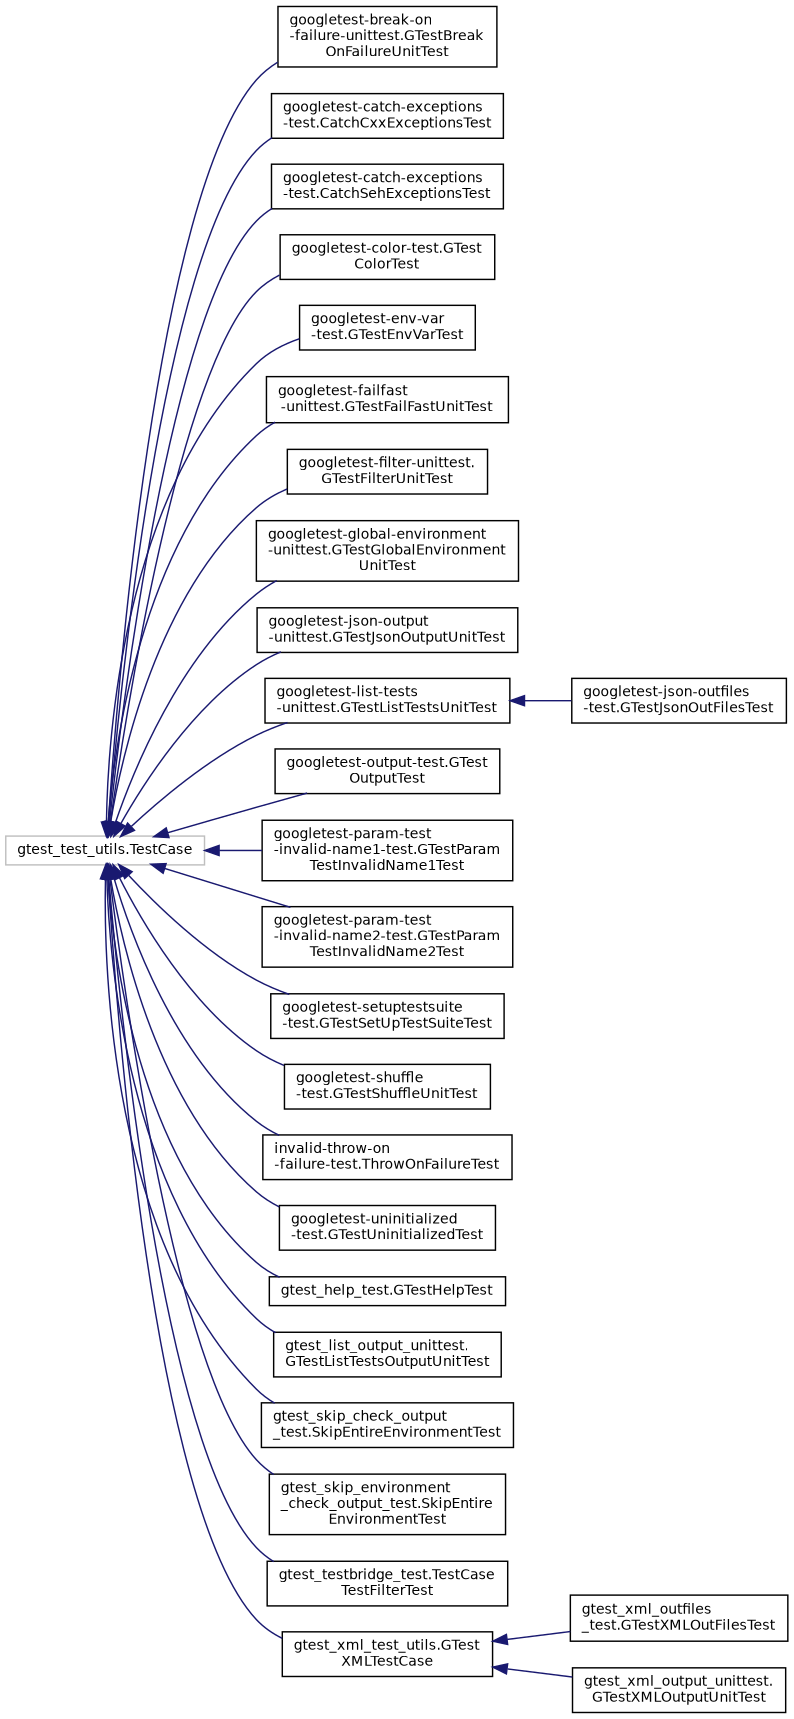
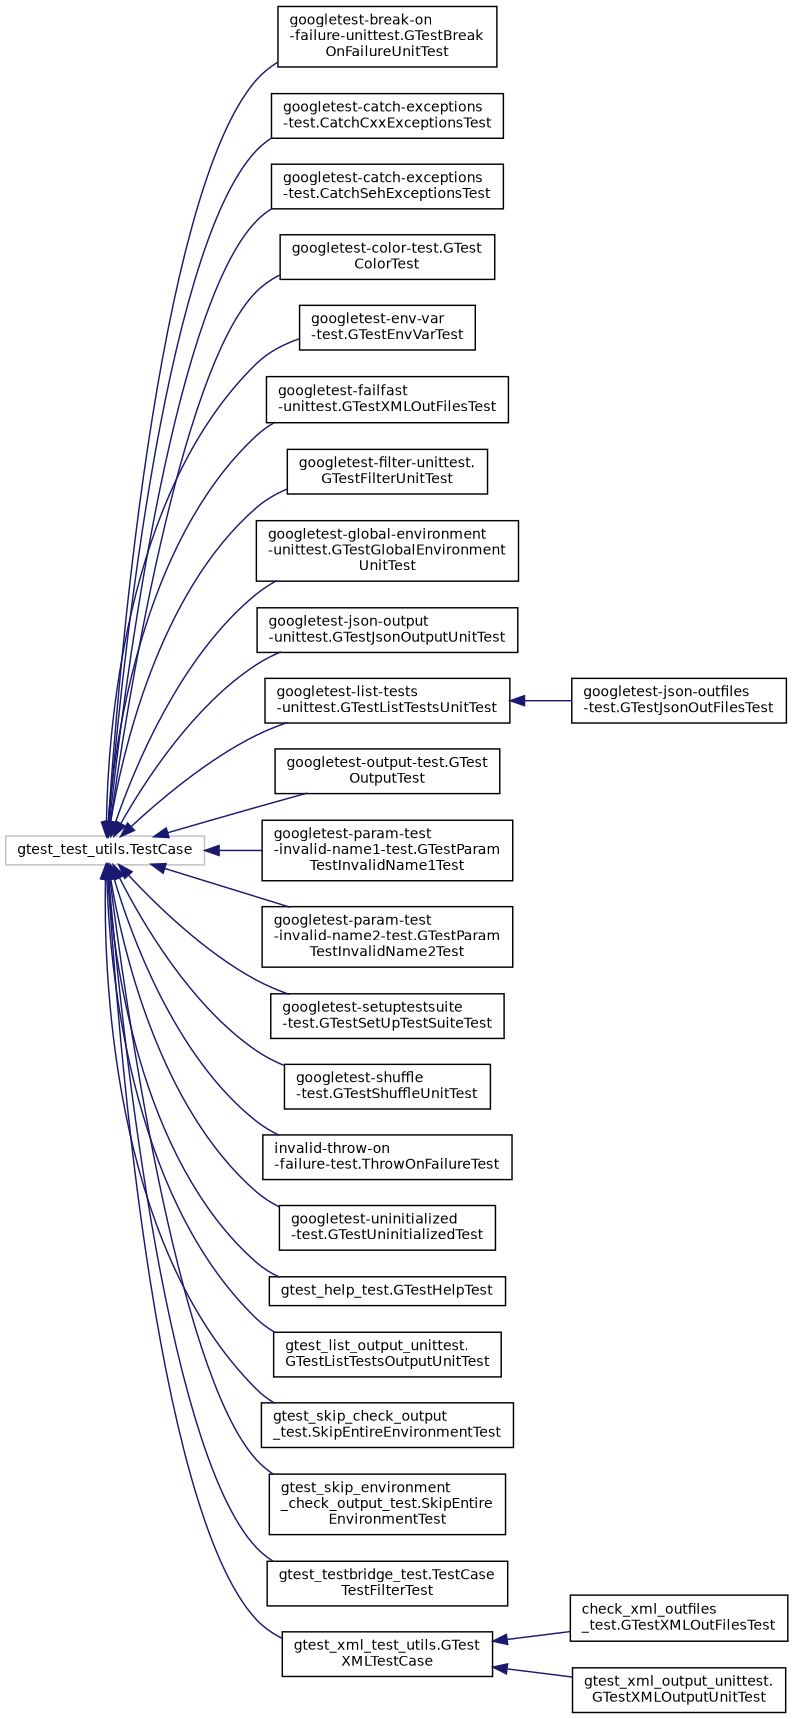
node "googletest-failfast -unittest.GTestFailFastUnitTest": label "googletest-failfast -unittest.GTestFailFastUnitTest" -> "googletest-failfast -unittest.GTestXMLOutFilesTest"
node "gtest_xml_outfiles _test.GTestXMLOutFilesTest": label "gtest_xml_outfiles _test.GTestXMLOutFilesTest" -> "check_xml_outfiles _test.GTestXMLOutFilesTest"
